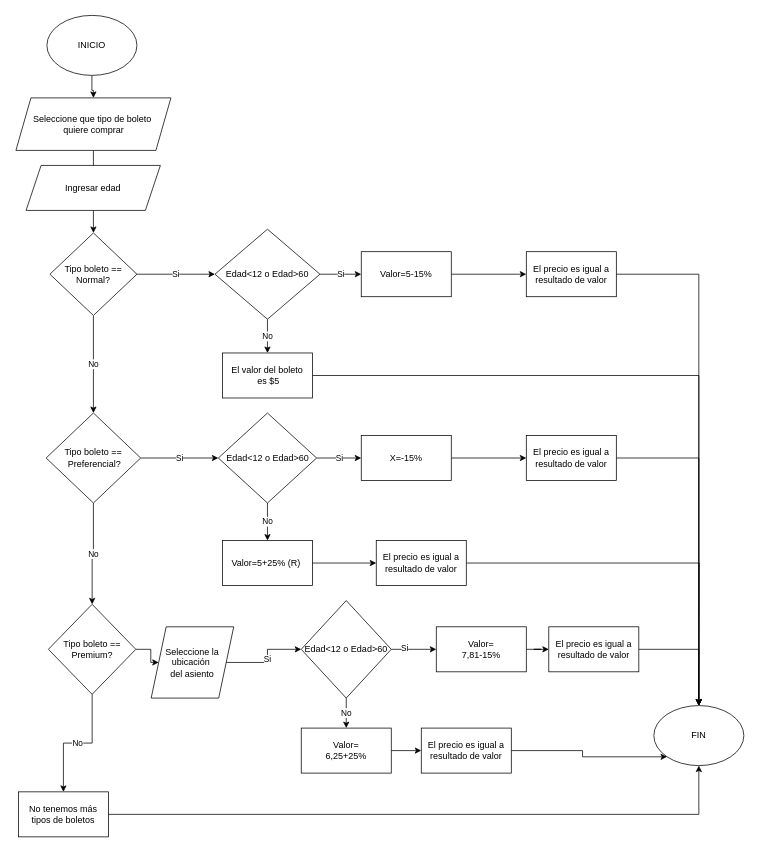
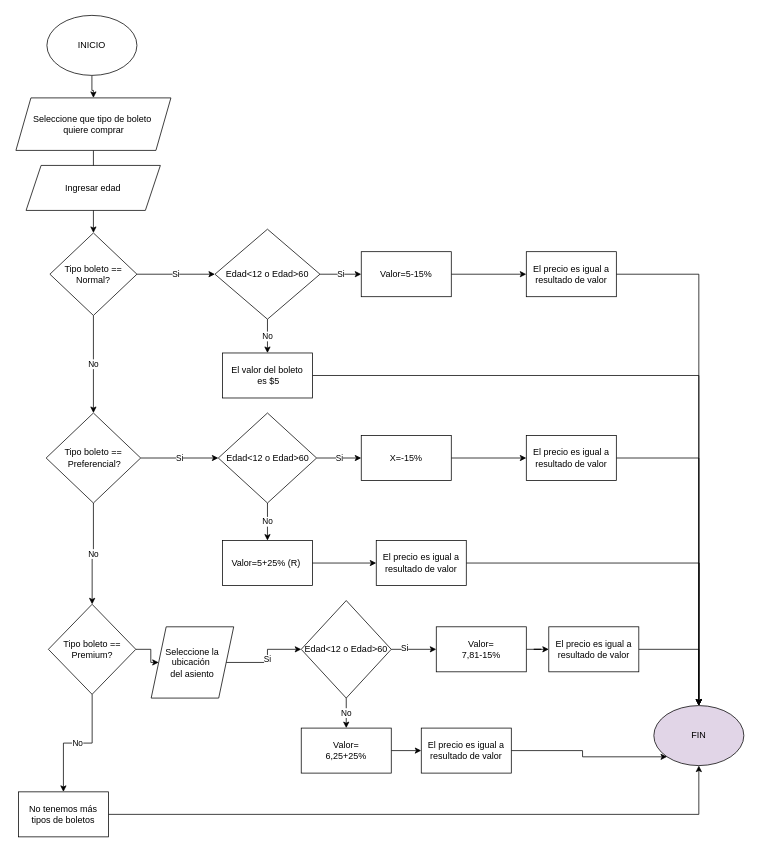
node "FIN": fillcolor #ffffff -> #e1d5e7
